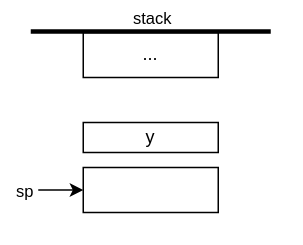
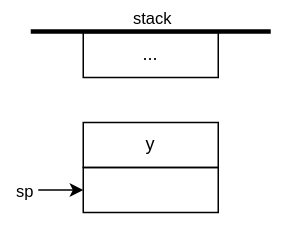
node "y": size 135x30 -> 135x45
